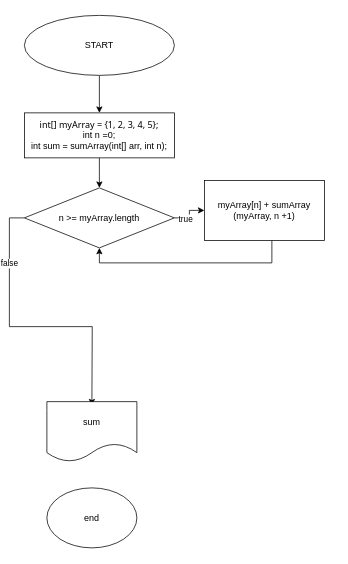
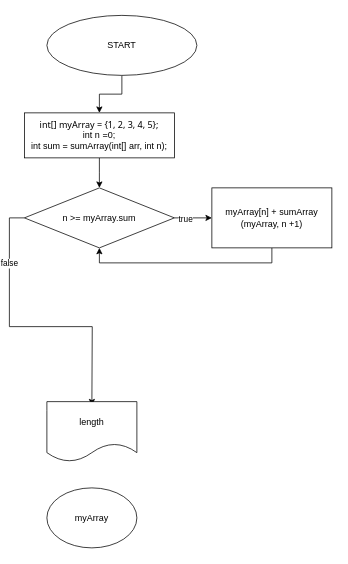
node "START": moved (99, 45) -> (122, 45)
node "myArray[n] + sumArray (myArray, n +1)": moved (264, 210) -> (272, 218)
node "n >= myArray.length": label "n >= myArray.length" -> "n >= myArray.sum"
node "sum": label "sum" -> "length"
node "end": label "end" -> "myArray"
